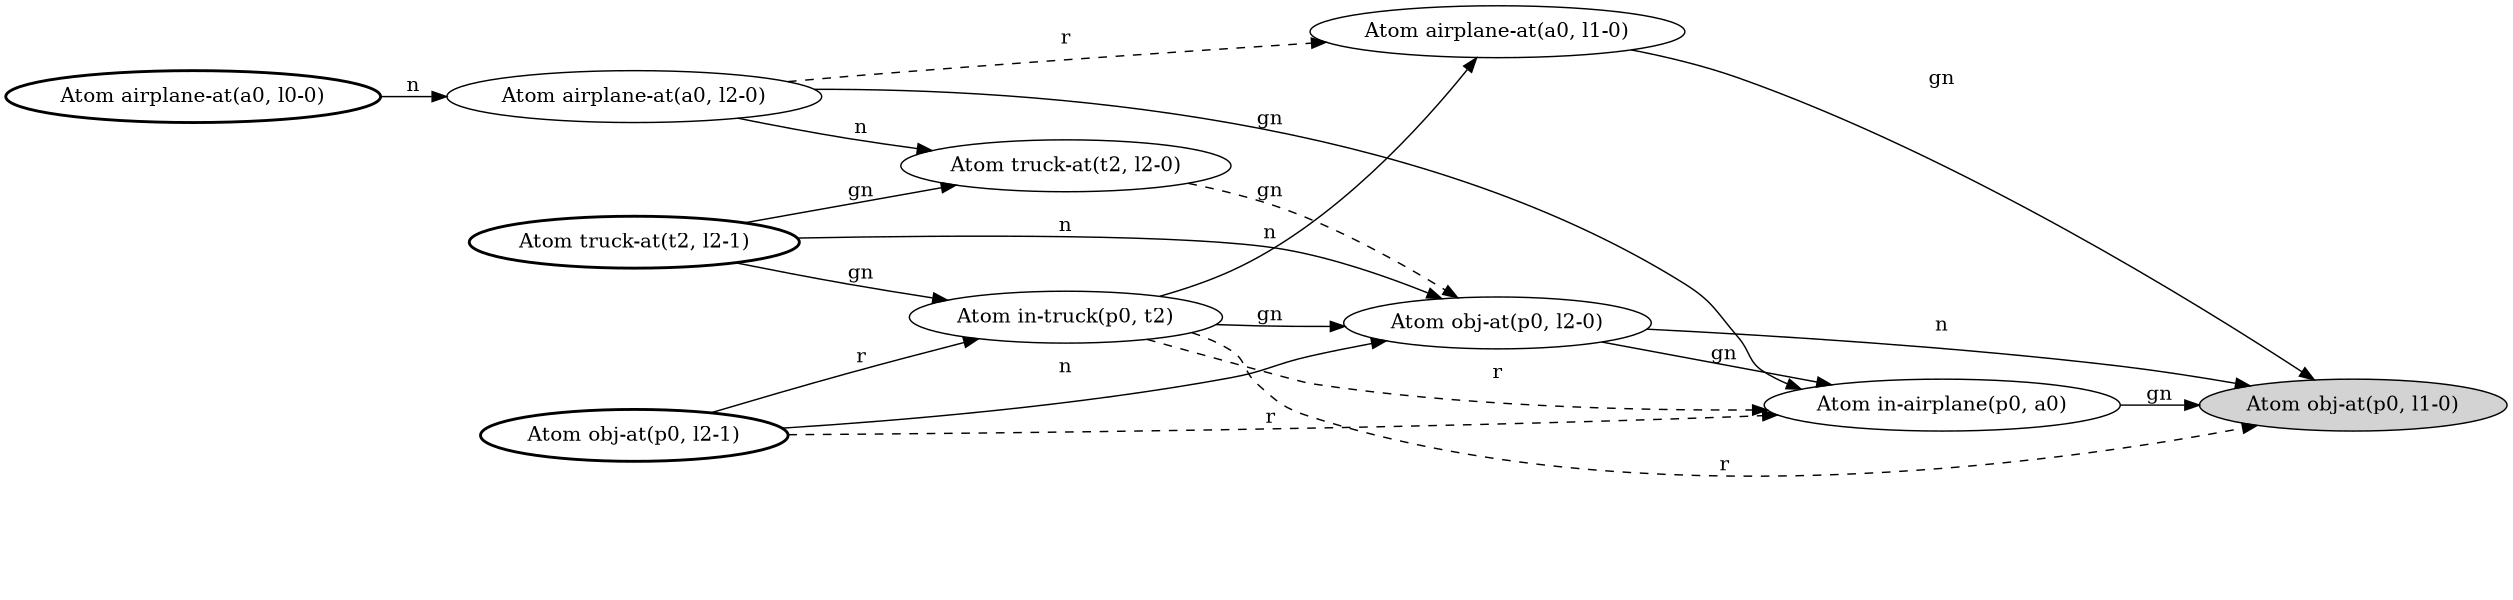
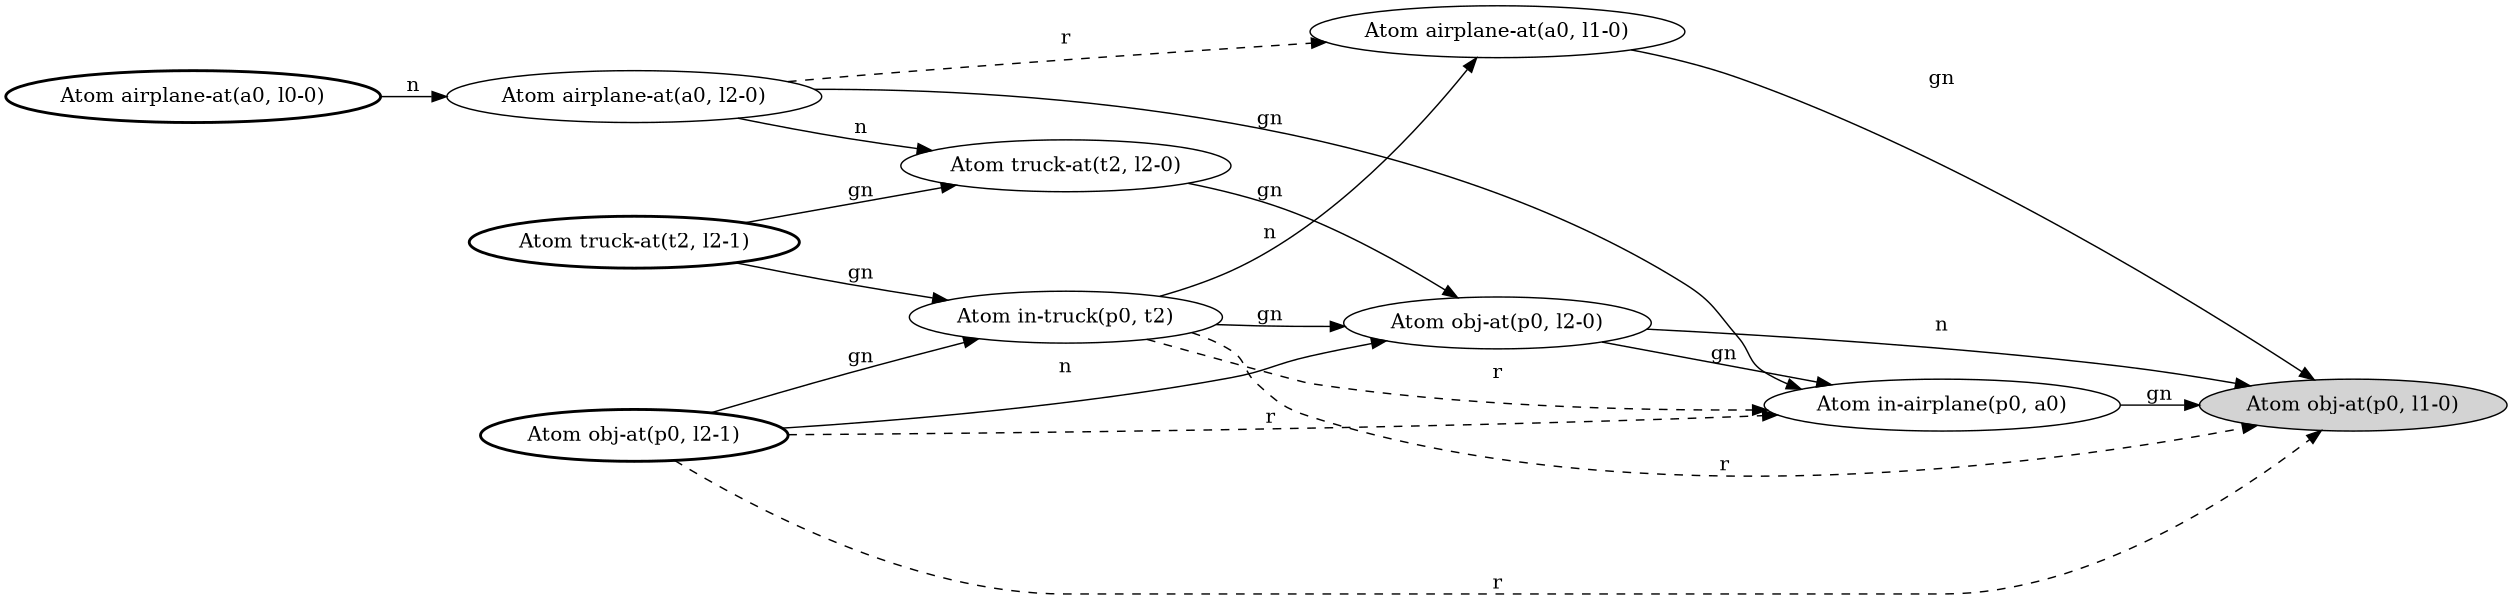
edge "Atom truck-at(t2, l2-0)" -> "Atom obj-at(p0, l2-0)": style dashed -> solid
edge "Atom truck-at(t2, l2-1)" -> "Atom obj-at(p0, l2-0)": removed, label "n"
edge "Atom obj-at(p0, l2-1)" -> "Atom in-truck(p0, t2)": label "r" -> "gn"
edge "Atom obj-at(p0, l2-1)" -> "Atom obj-at(p0, l1-0)": added, label "r"
